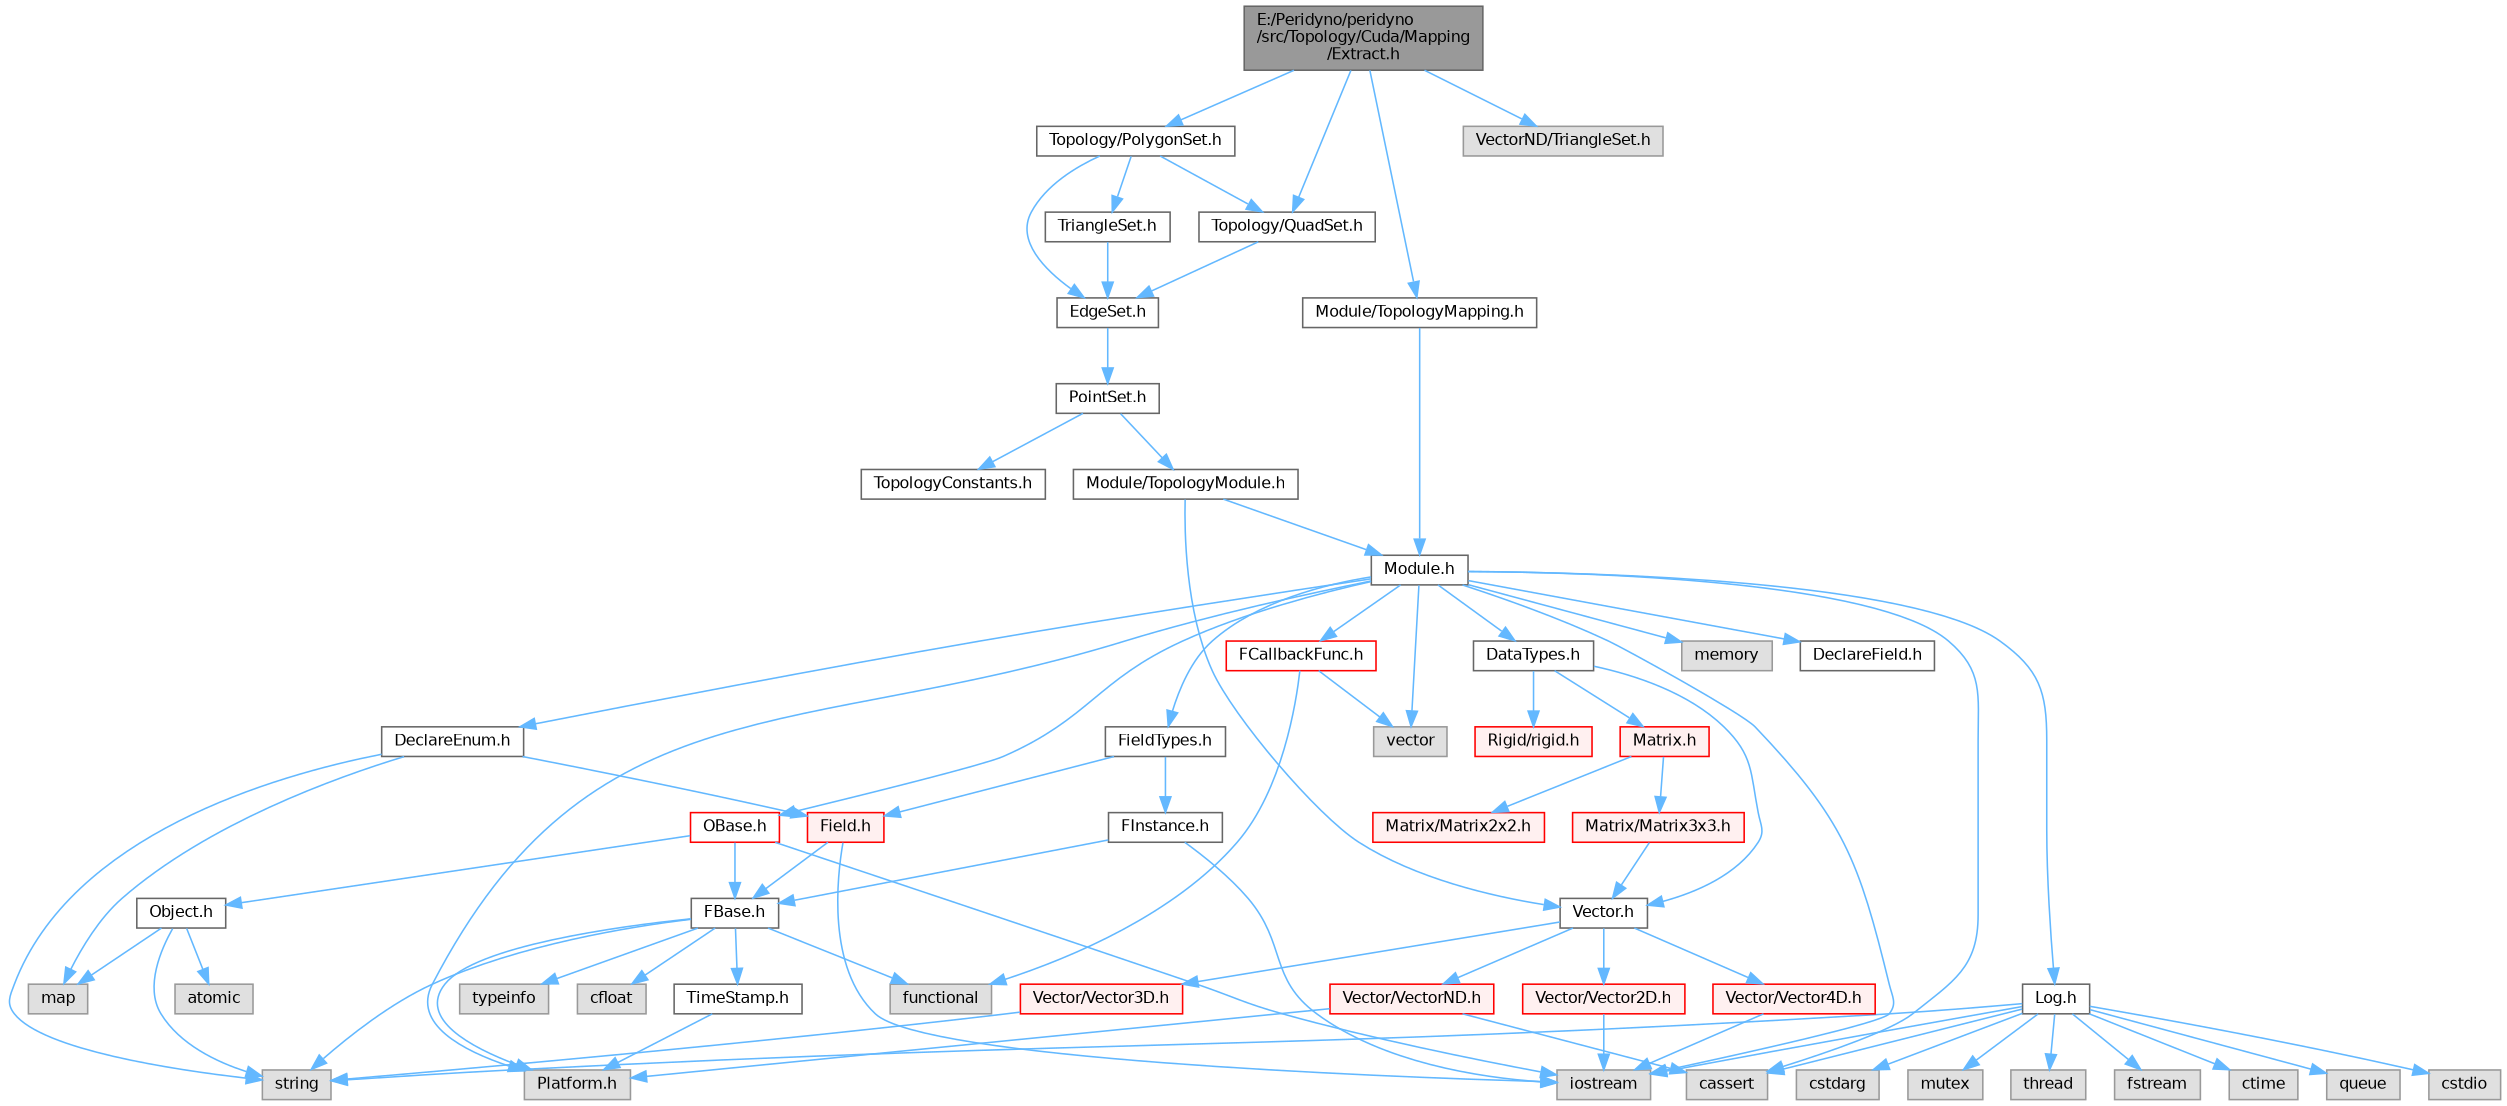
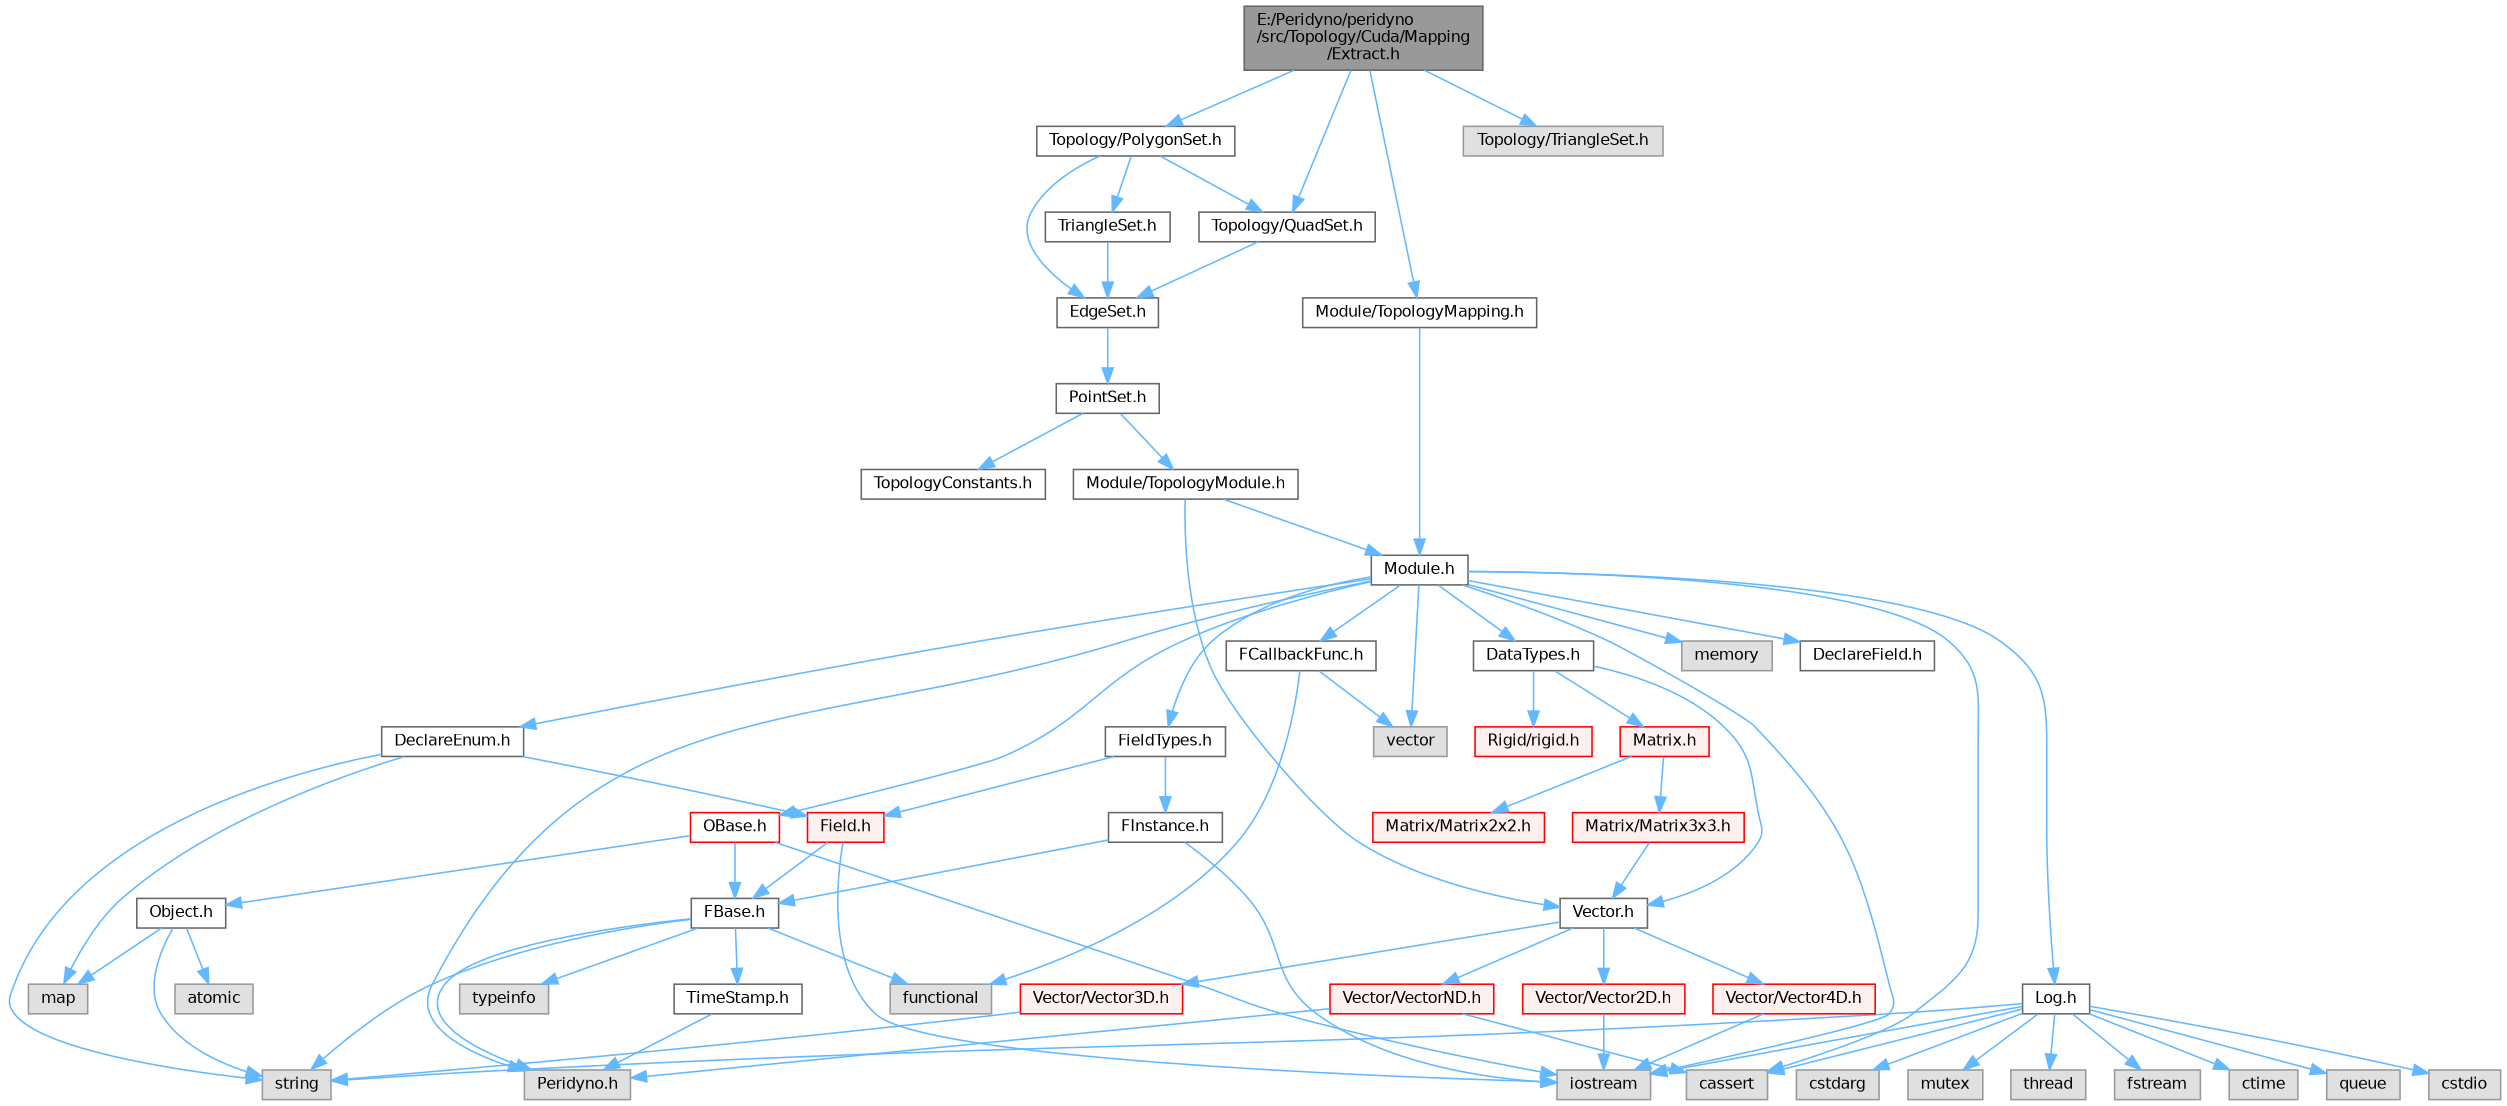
node "VectorND/TriangleSet.h": label "VectorND/TriangleSet.h" -> "Topology/TriangleSet.h"
node "FCallbackFunc.h": color red -> grey40
node "cfloat": removed
node "Platform.h": label "Platform.h" -> "Peridyno.h"
